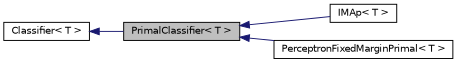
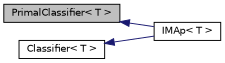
edge "PrimalClassifier< T >" -> "Classifier< T >": now "IMAp< T >" -> "Classifier< T >"
node "PerceptronFixedMarginPrimal< T >": removed
